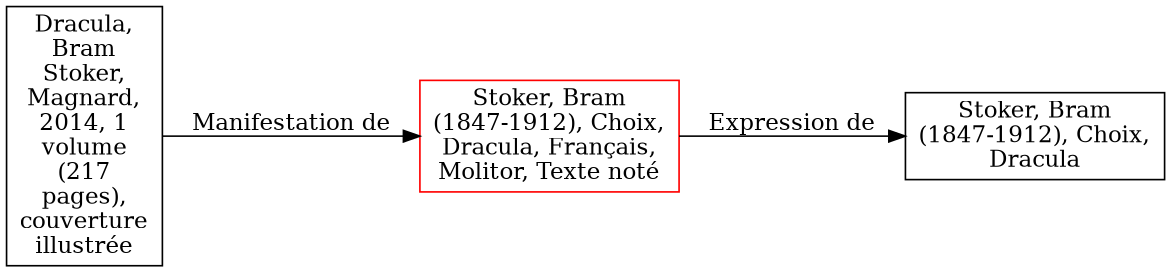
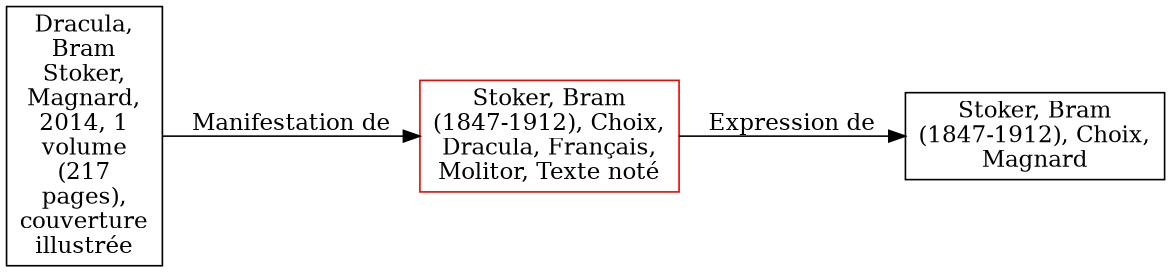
node "Stoker, Bram (1847-1912), Choix, Dracula": label "Stoker, Bram (1847-1912), Choix, Dracula" -> "Stoker, Bram (1847-1912), Choix, Magnard"
